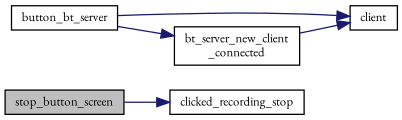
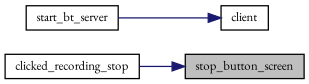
node "button_bt_server": label "button_bt_server" -> "start_bt_server"
node "bt_server_new_client _connected": removed
edge "stop_button_screen" -> "clicked_recording_stop": reversed
